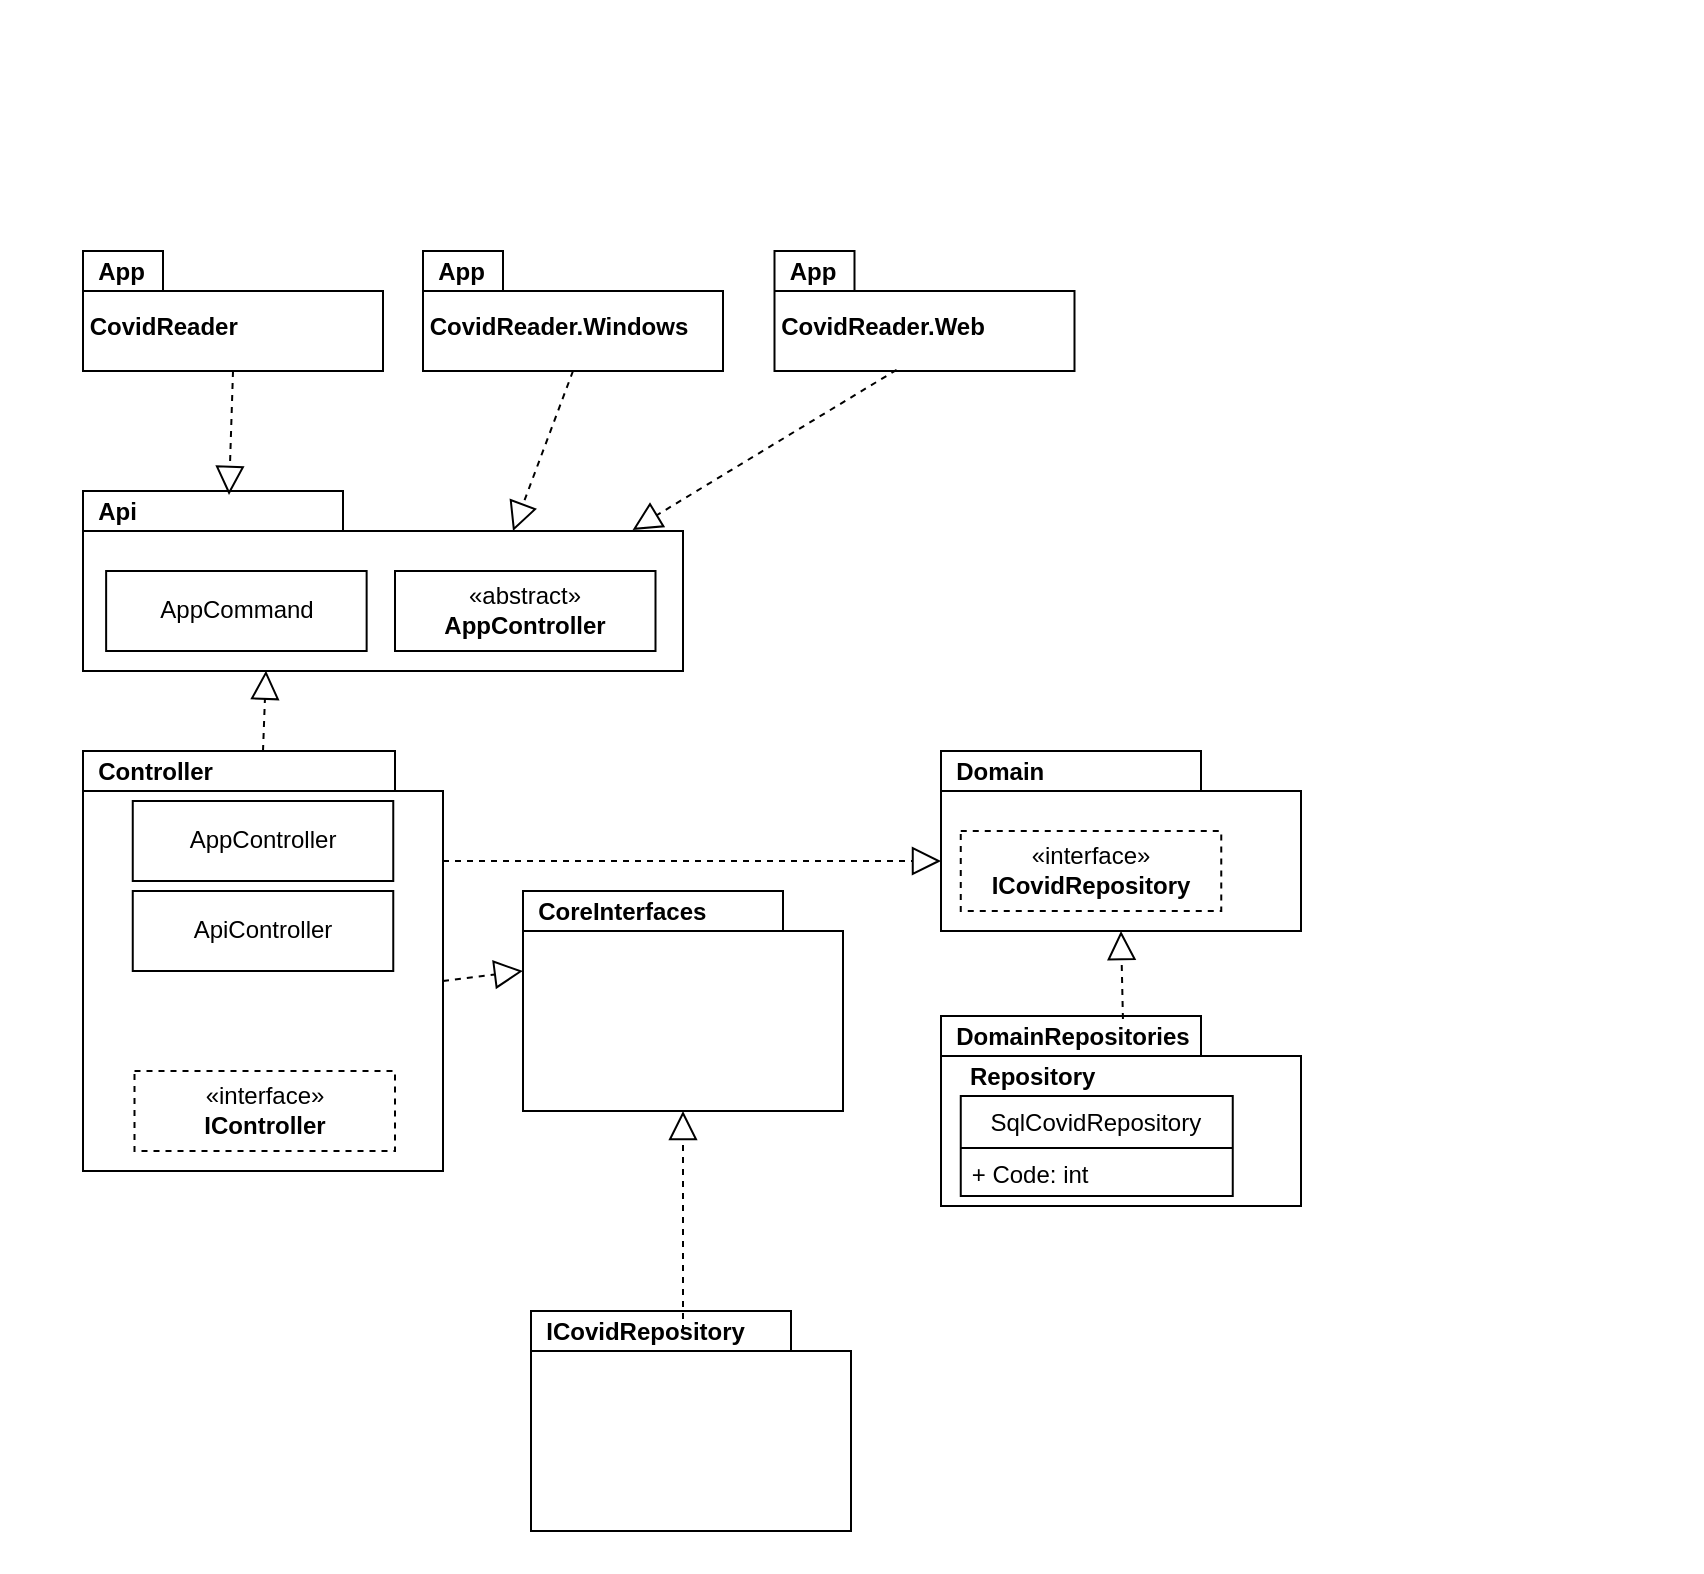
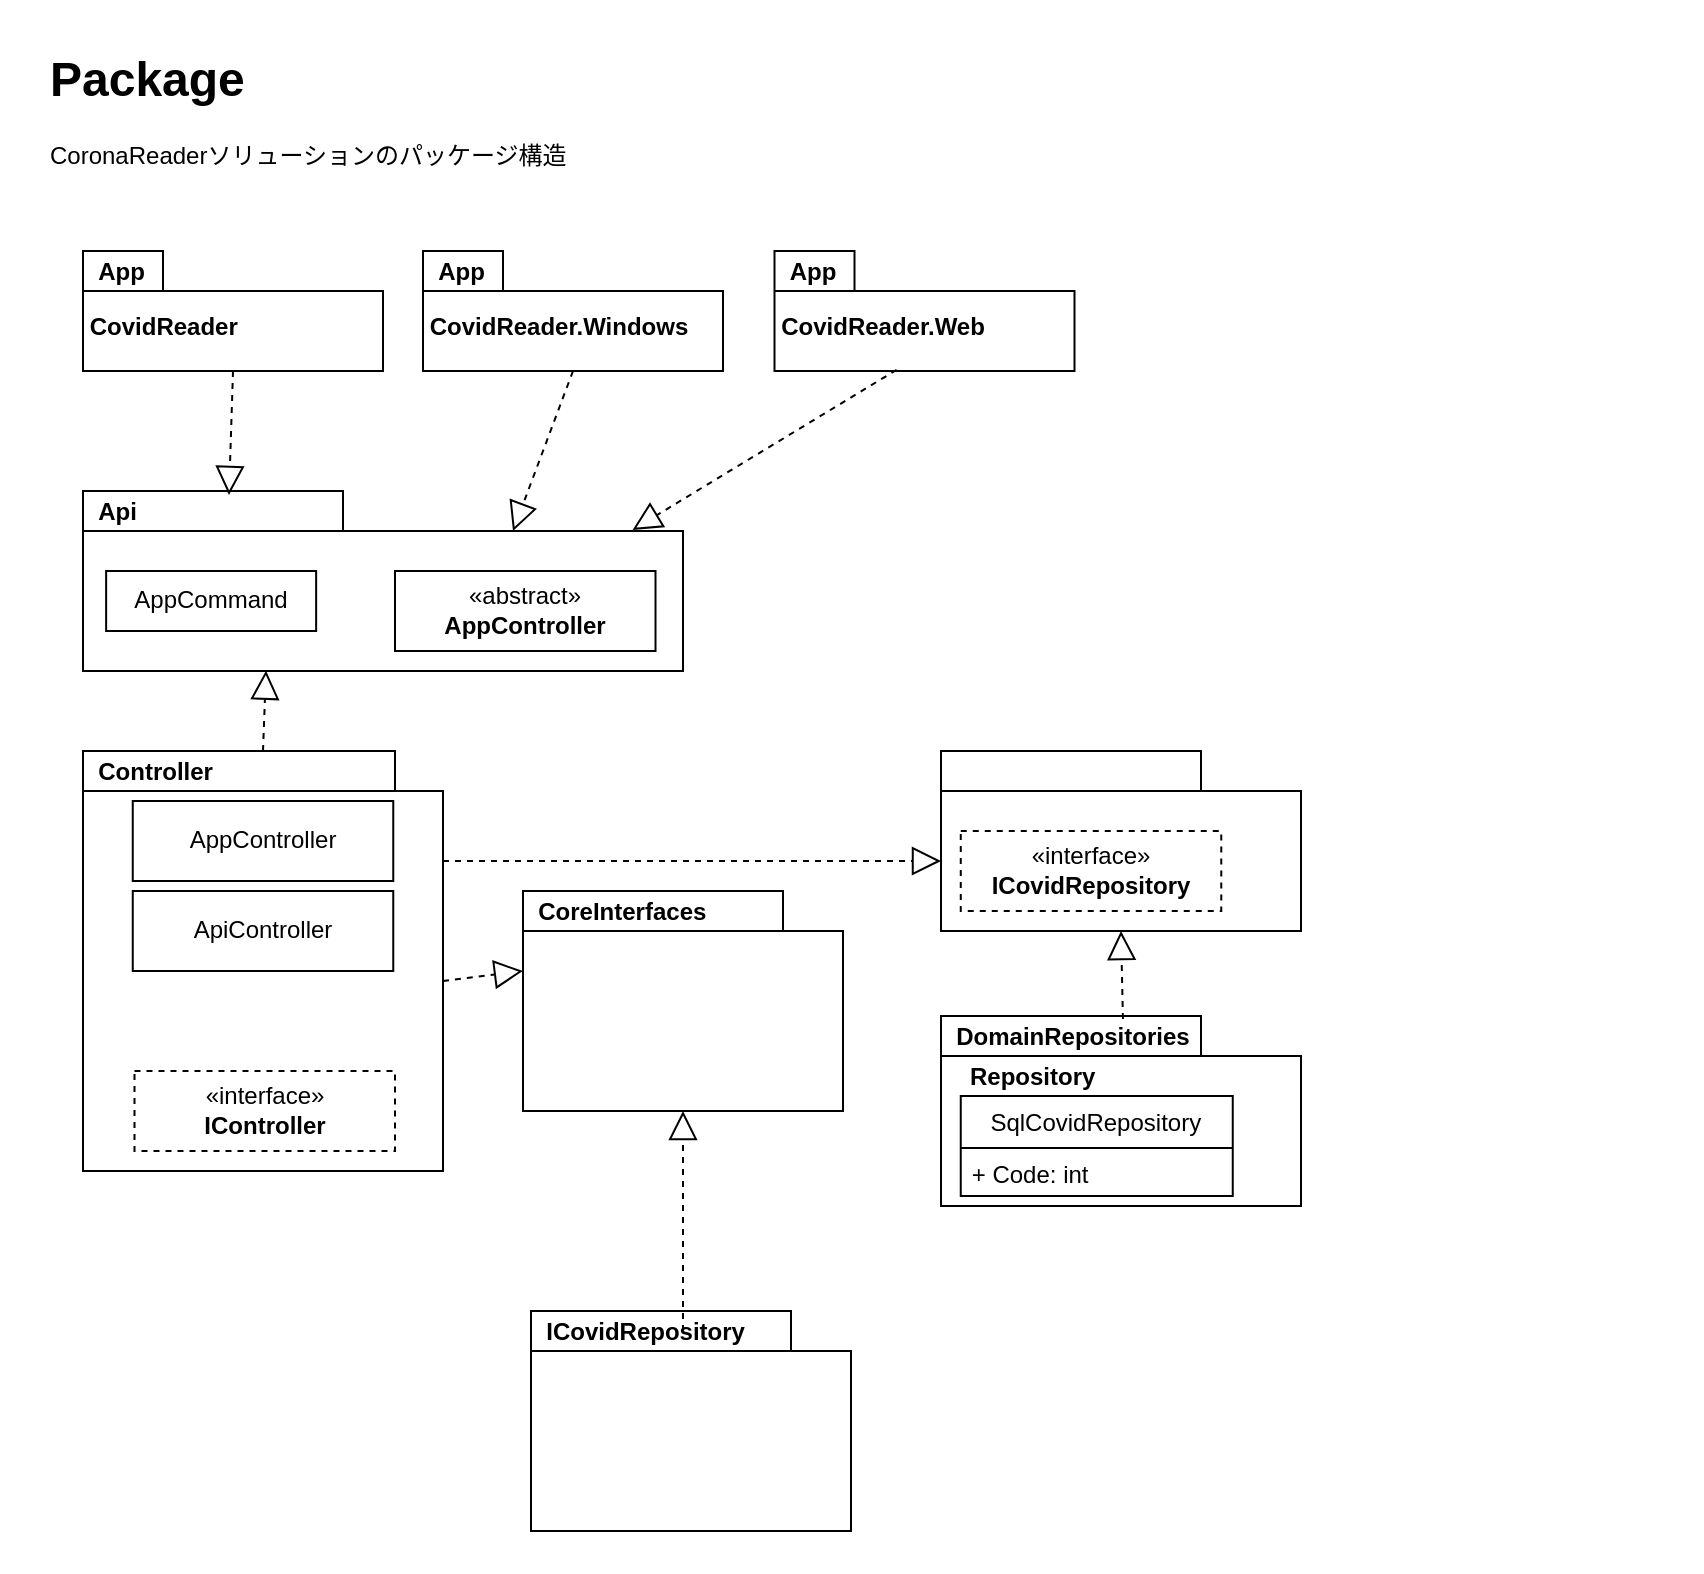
node "PackageCoronaReaderソリューションのパッケージ構造": added
node "AppCommand": size 261x80 -> 210x60
node "Domain": removed
